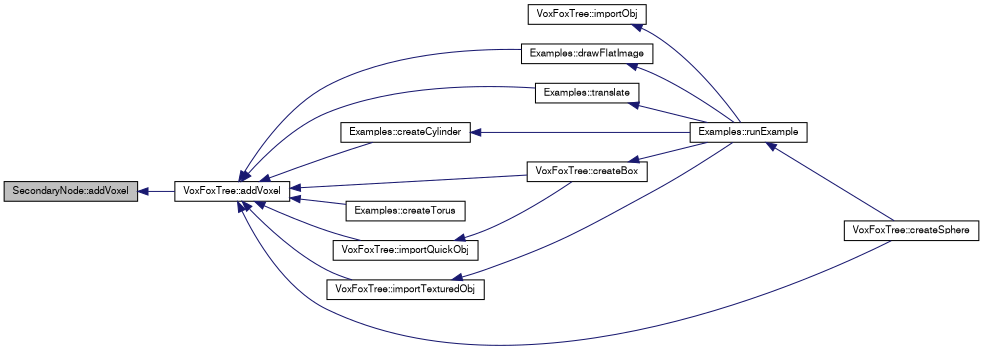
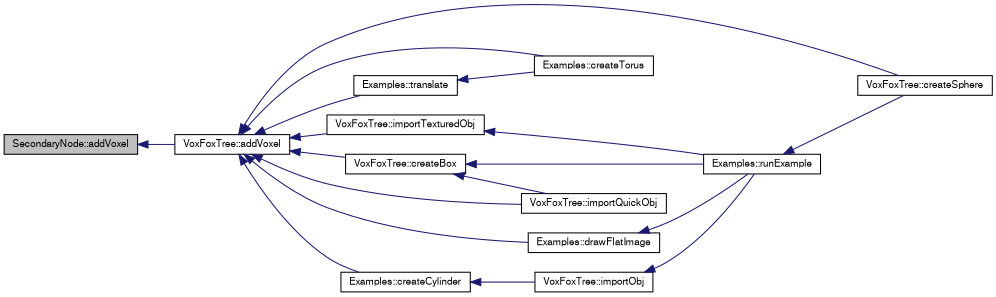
edge "Examples::runExample" -> "Examples::translate": now "Examples::createTorus" -> "Examples::translate"
edge "Examples::runExample" -> "Examples::createCylinder": now "VoxFoxTree::importObj" -> "Examples::createCylinder"
edge "VoxFoxTree::createBox" -> "VoxFoxTree::importQuickObj": reversed
